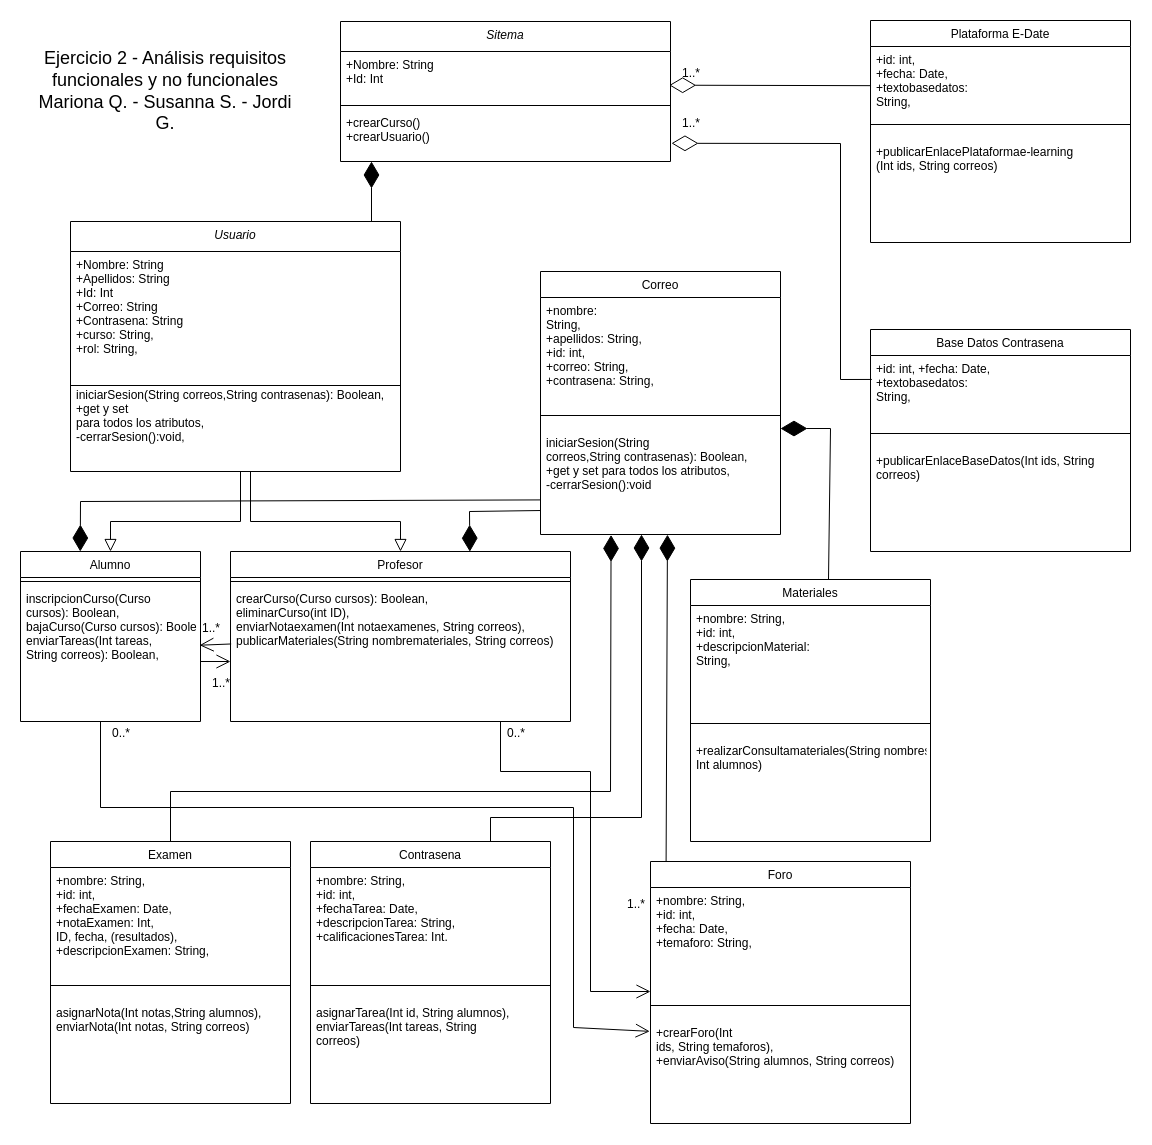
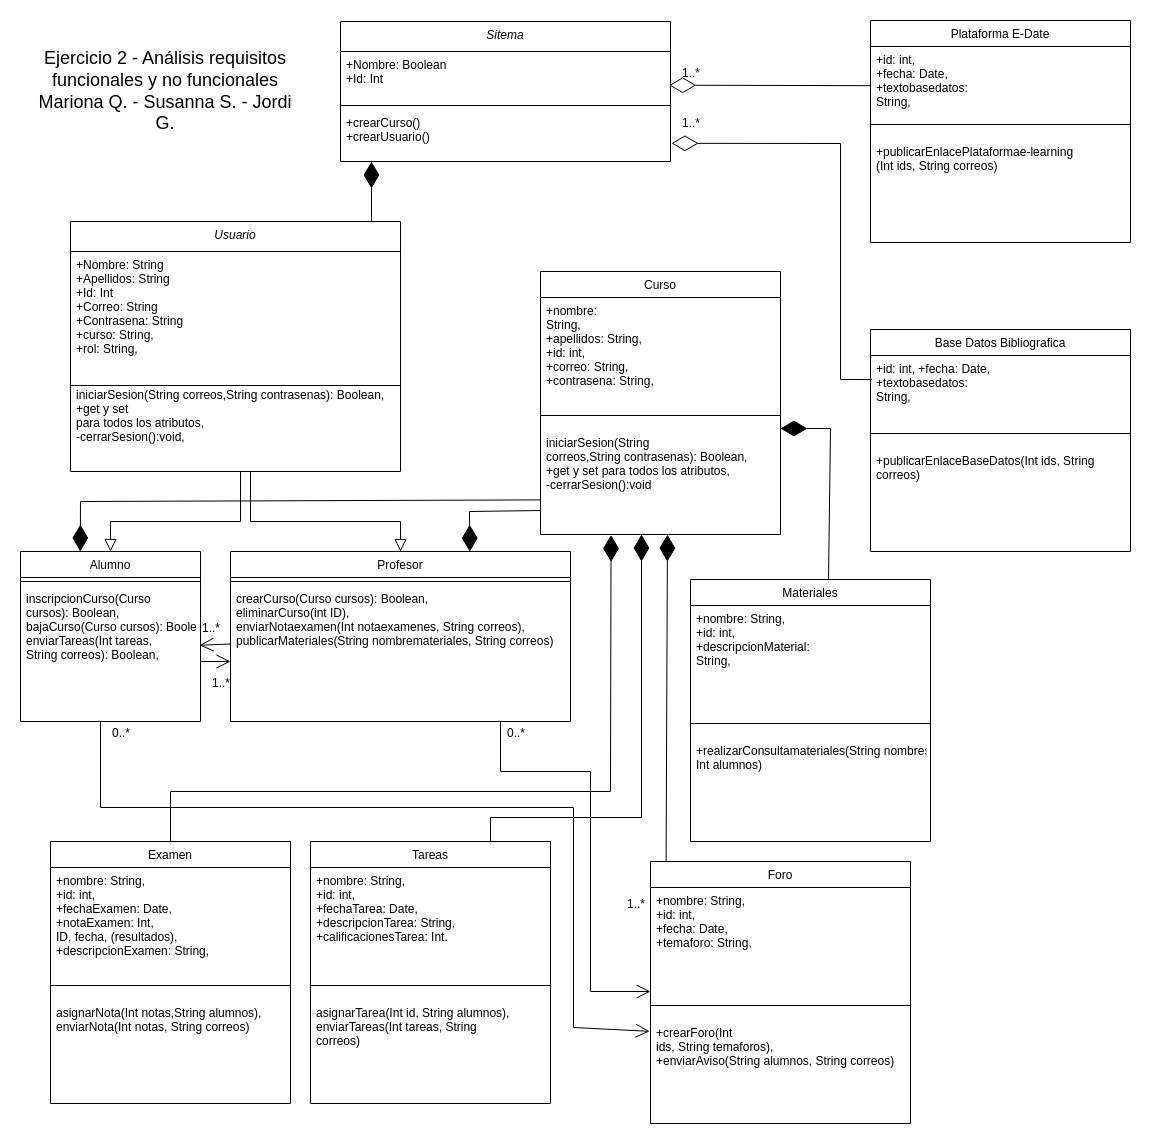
node "+Nombre: String +Id: Int": label "+Nombre: String +Id: Int" -> "+Nombre: Boolean +Id: Int"
node "Correo": label "Correo" -> "Curso"
node "Base Datos Contrasena": label "Base Datos Contrasena" -> "Base Datos Bibliografica"
node "Contrasena": label "Contrasena" -> "Tareas"
